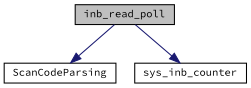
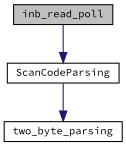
node "sys_inb_counter": removed
node "two_byte_parsing": added
